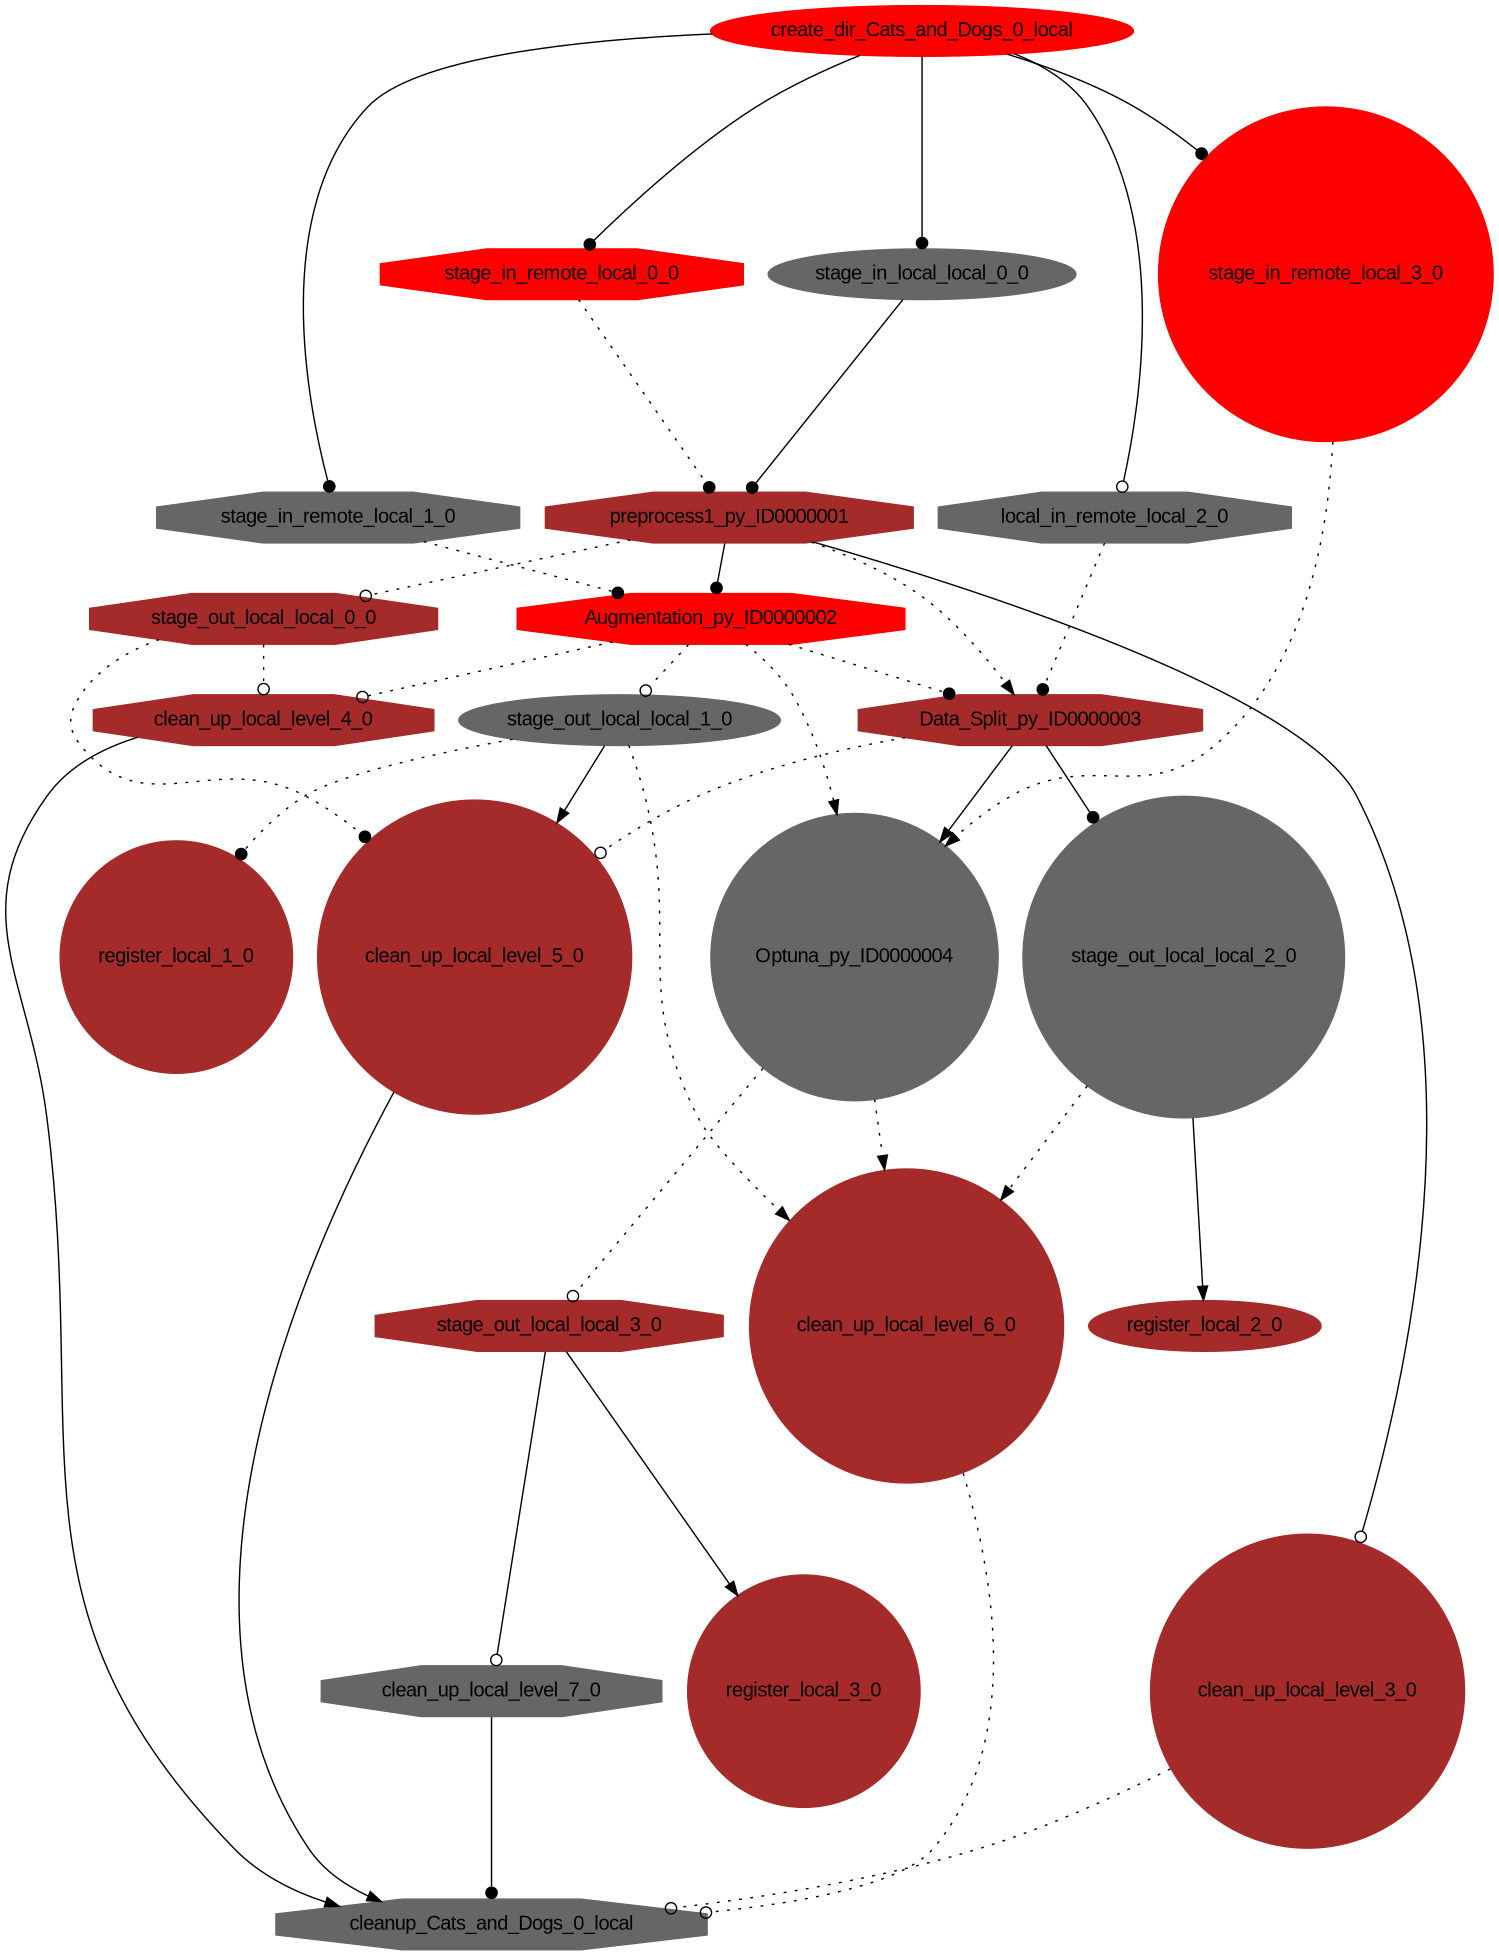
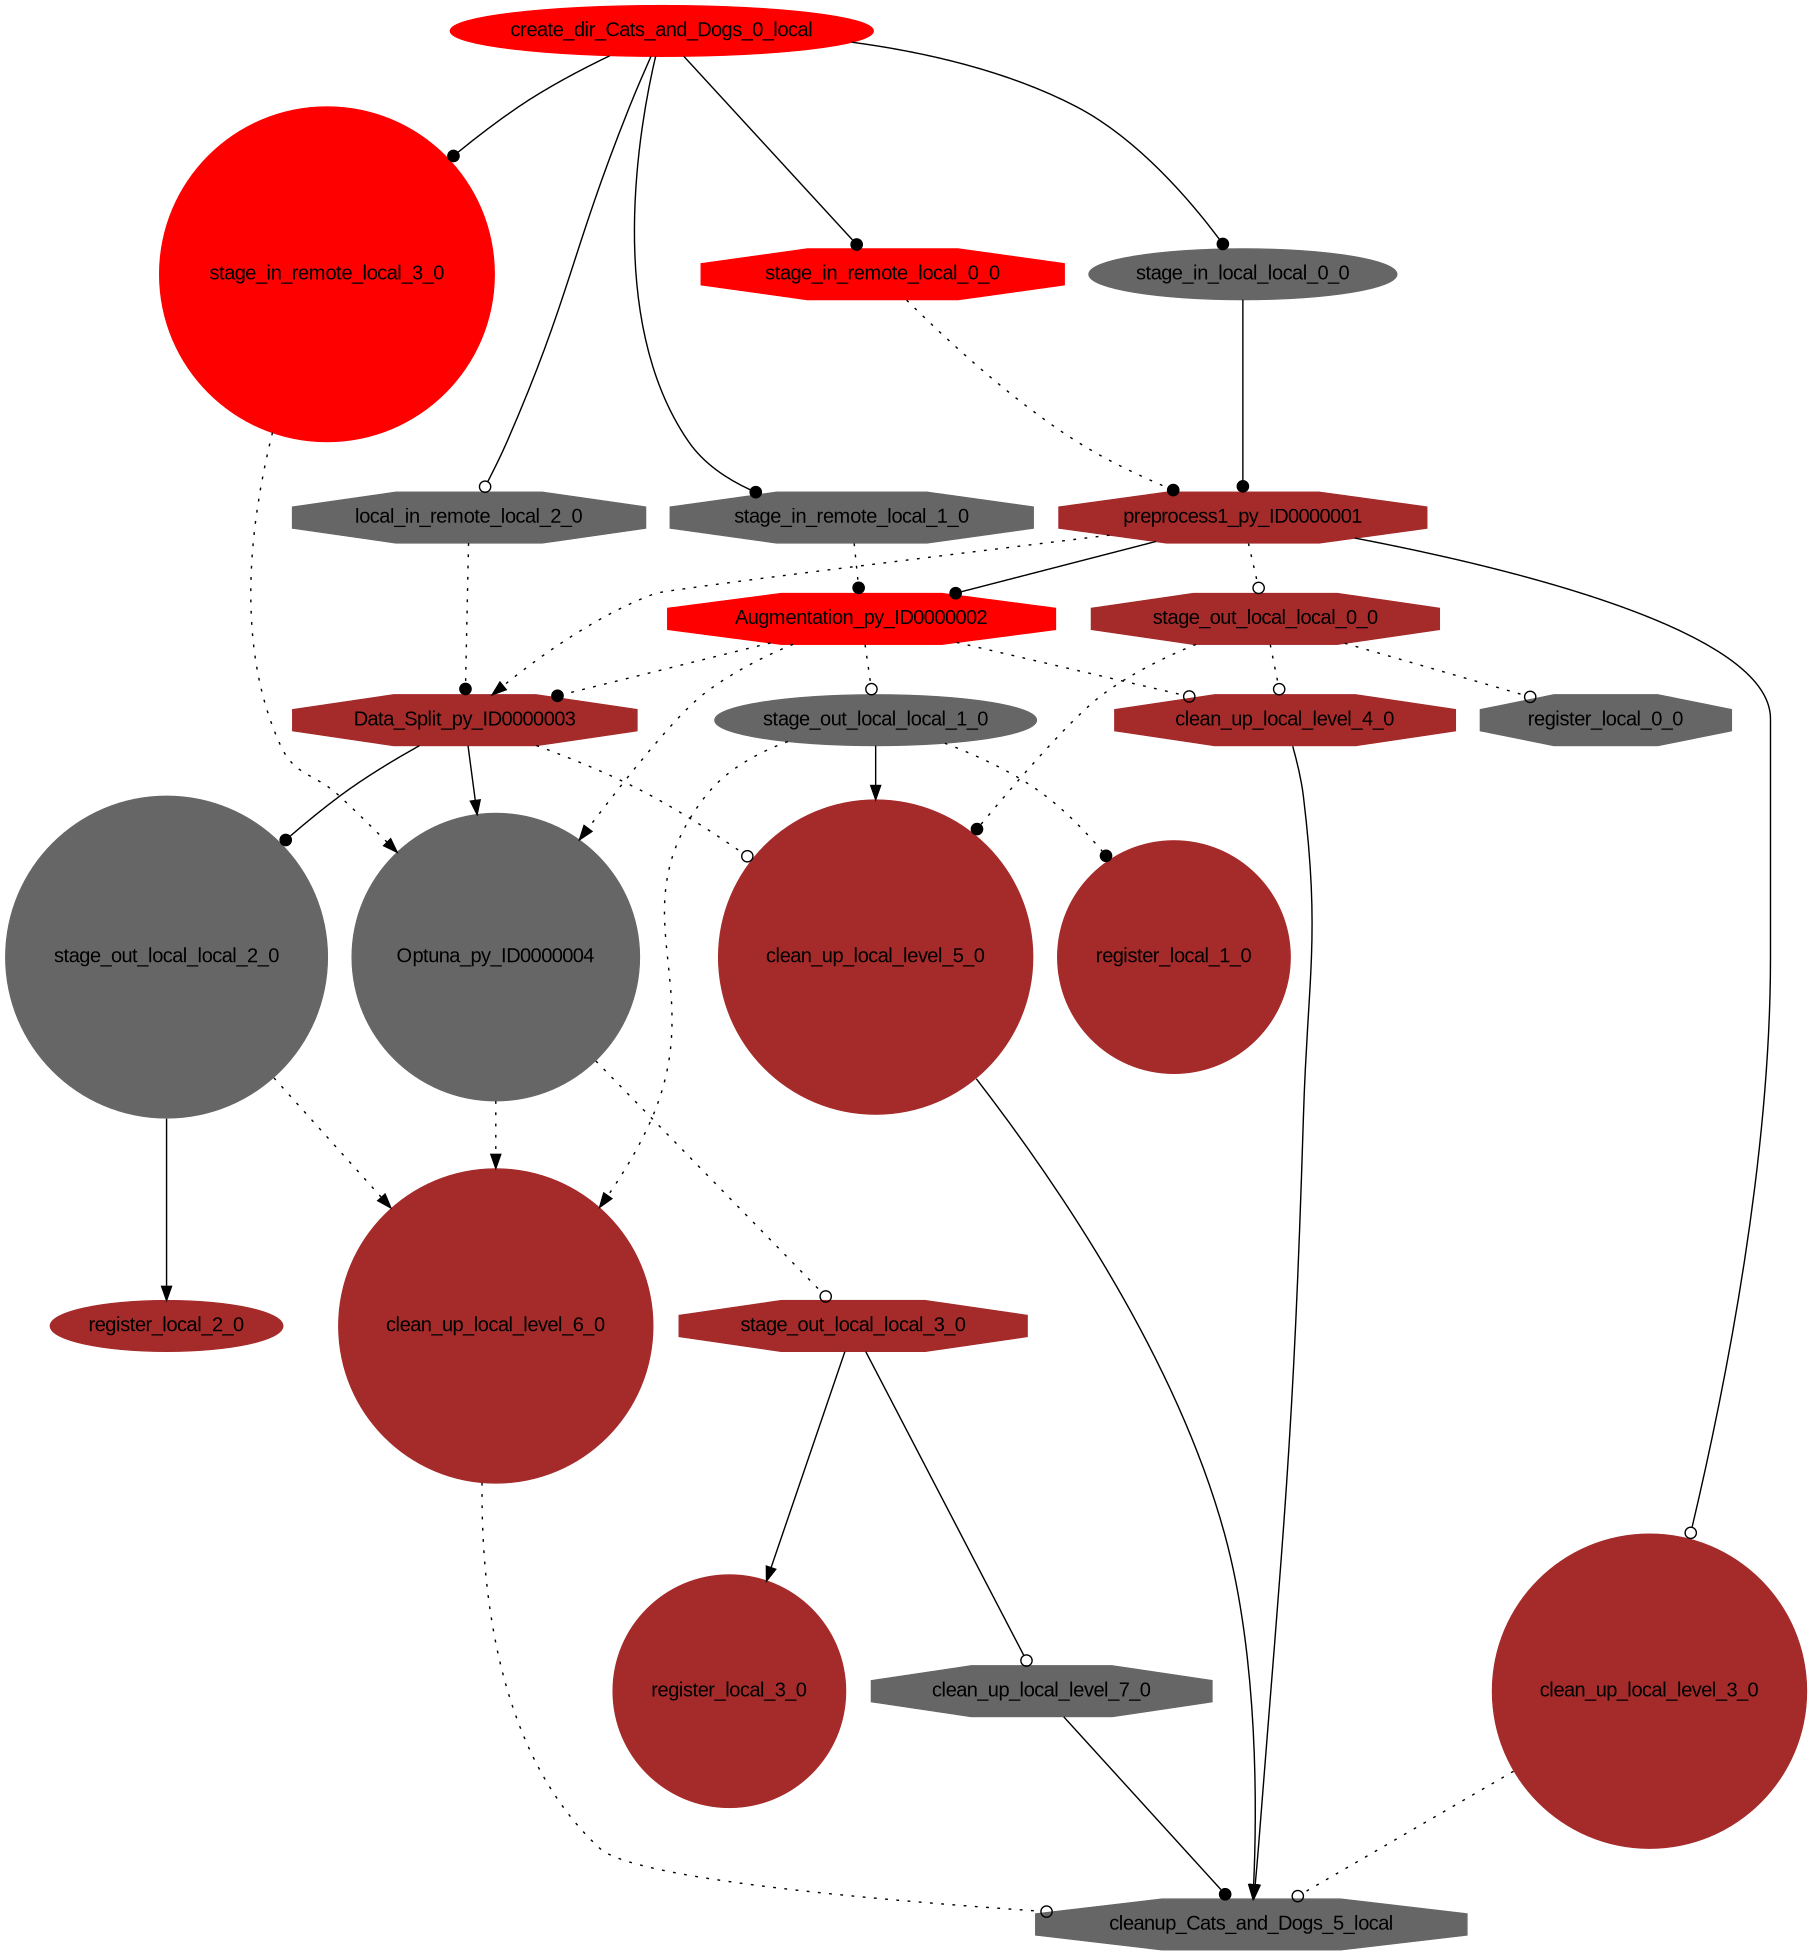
node "register_local_0_0": added
node "cleanup_Cats_and_Dogs_0_local": label "cleanup_Cats_and_Dogs_0_local" -> "cleanup_Cats_and_Dogs_5_local"
